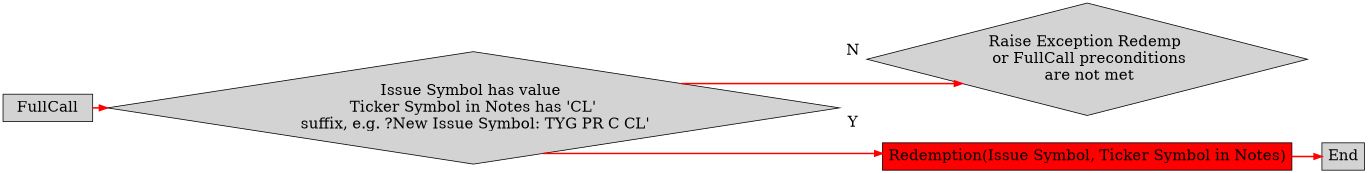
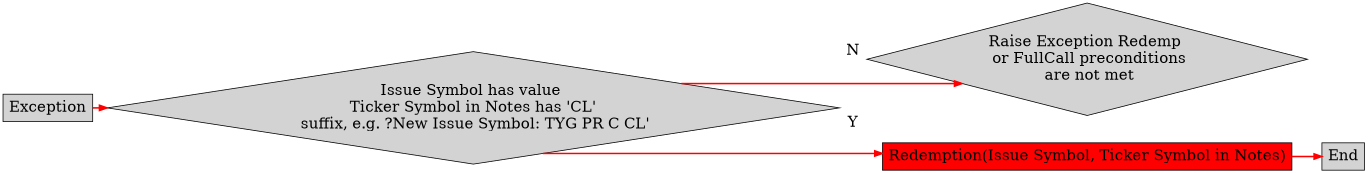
node "FullCall": label "FullCall" -> "Exception"
